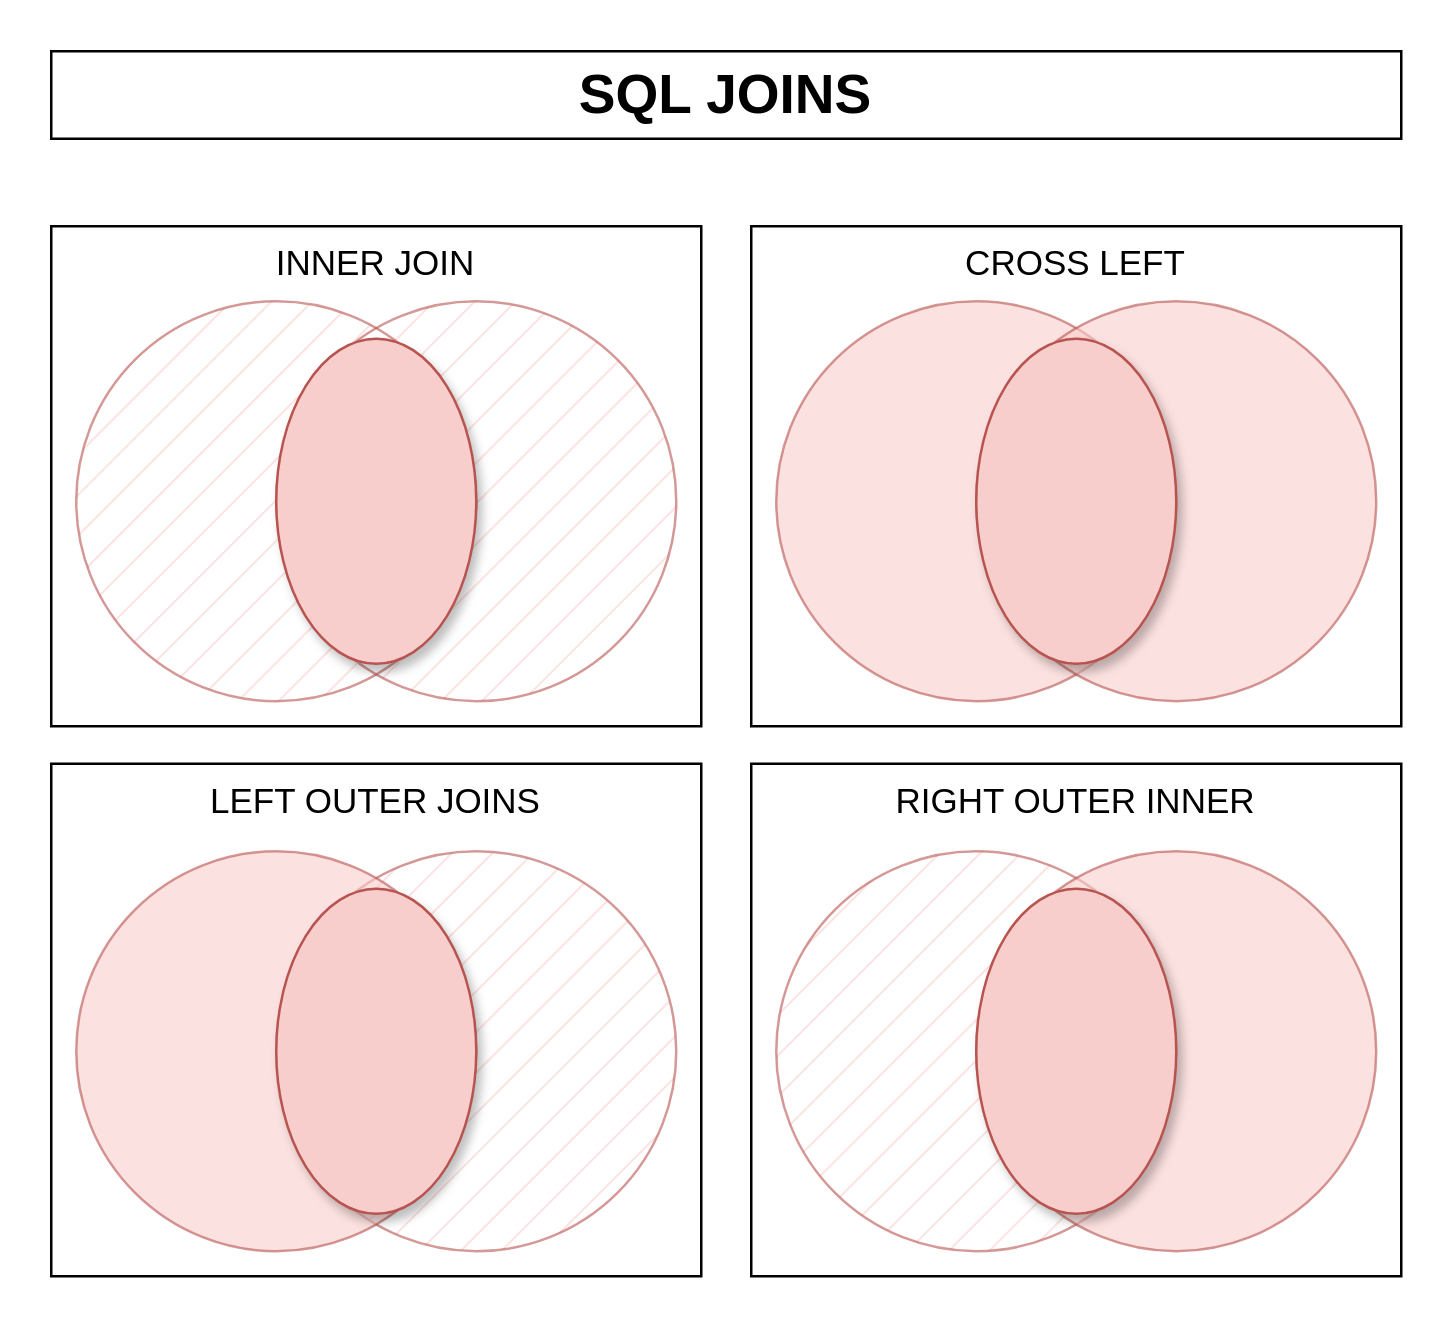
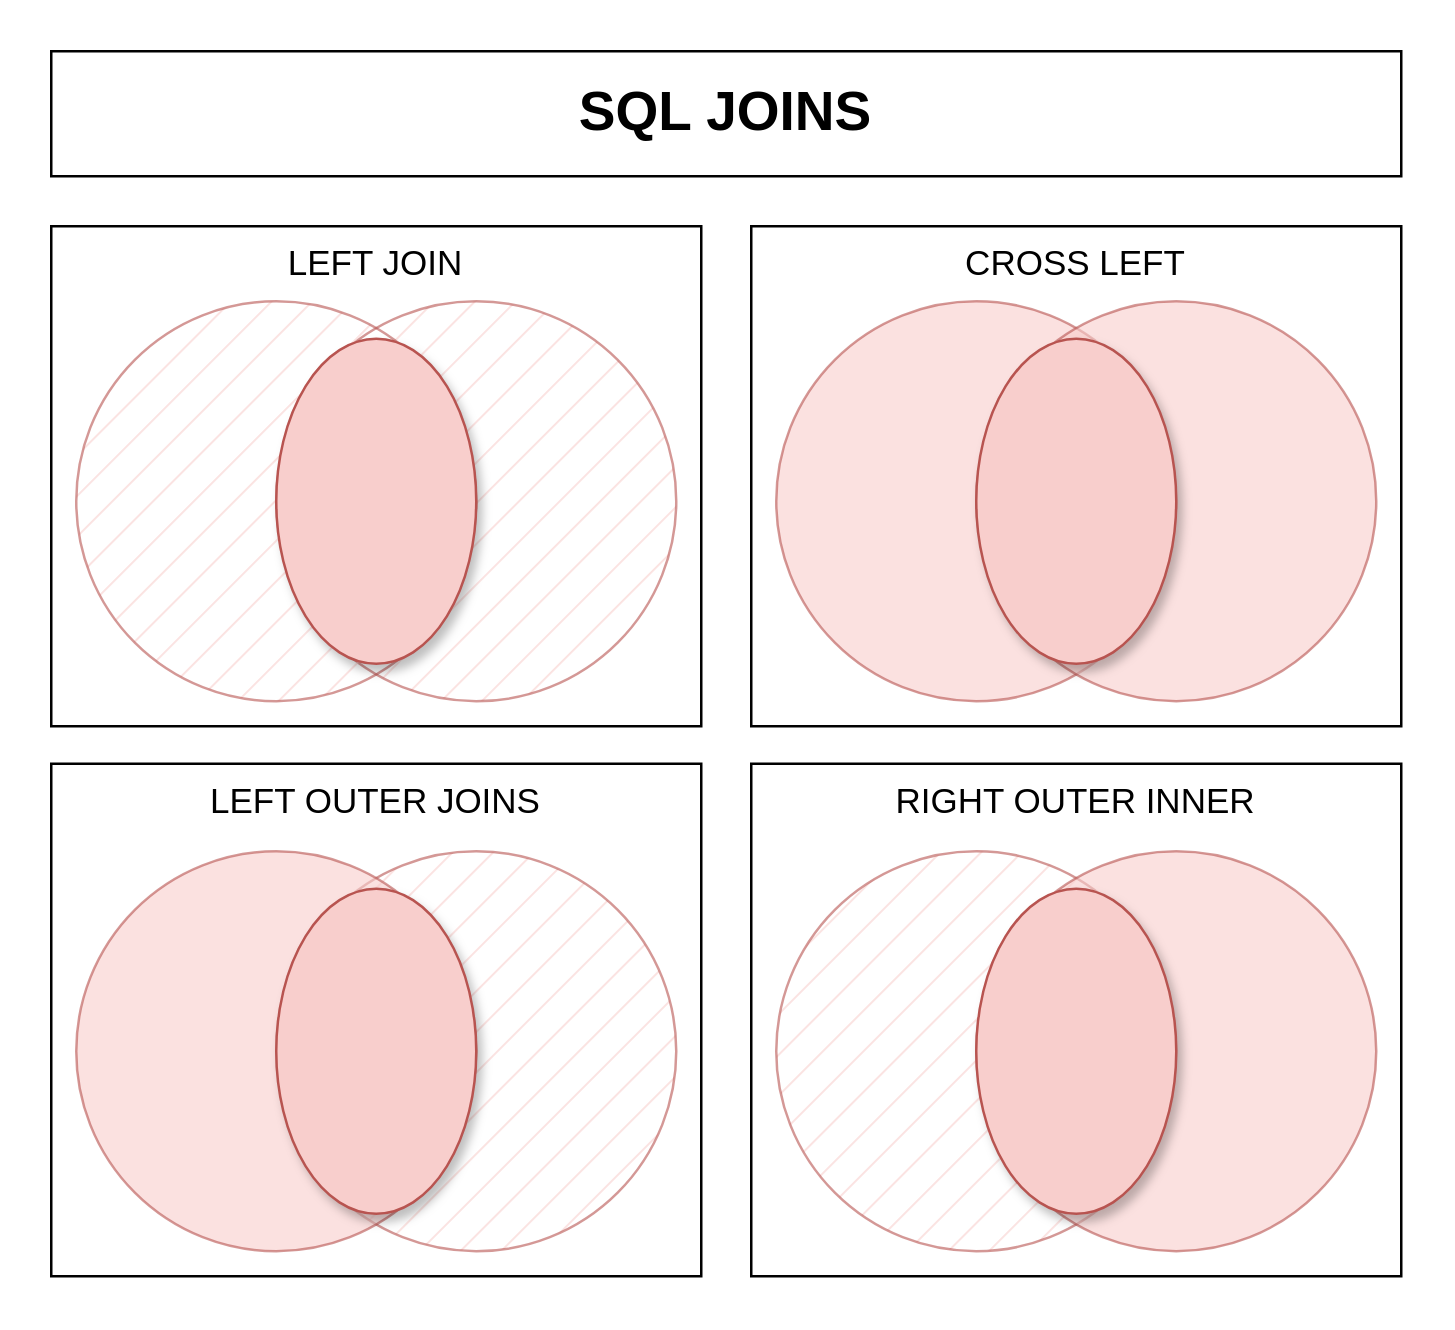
node "SQL JOINS": size 1350x88 -> 1350x125
node "INNER JOIN": label "INNER JOIN" -> "LEFT JOIN"
